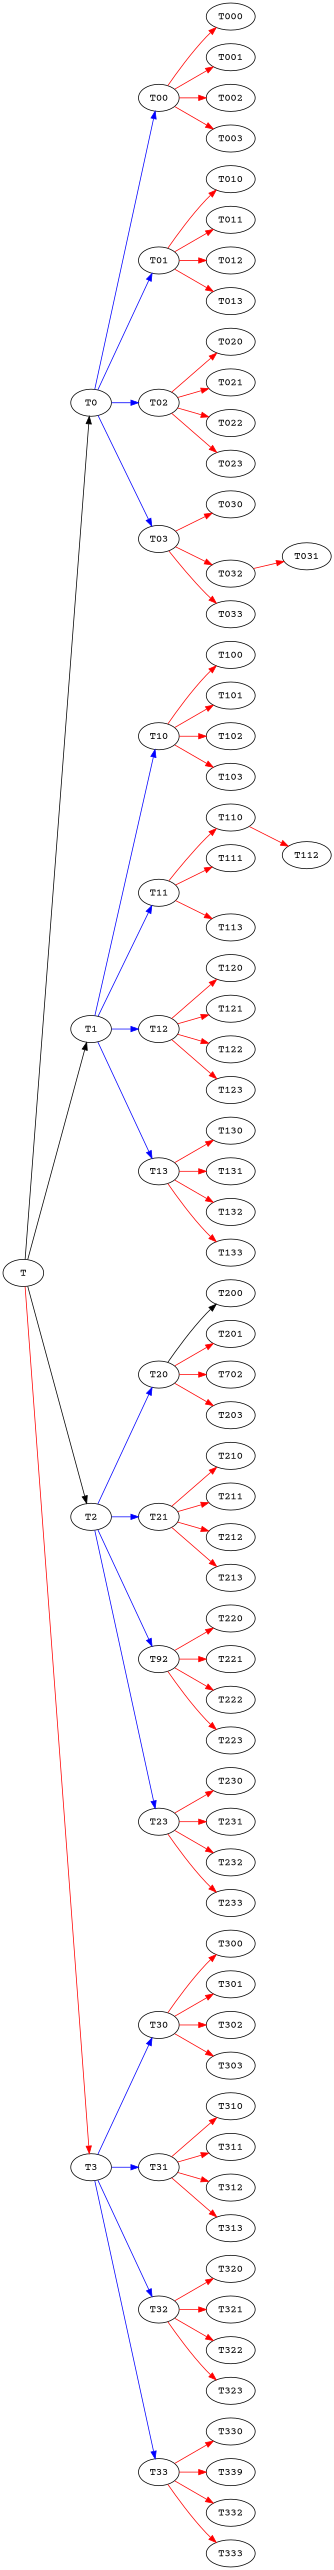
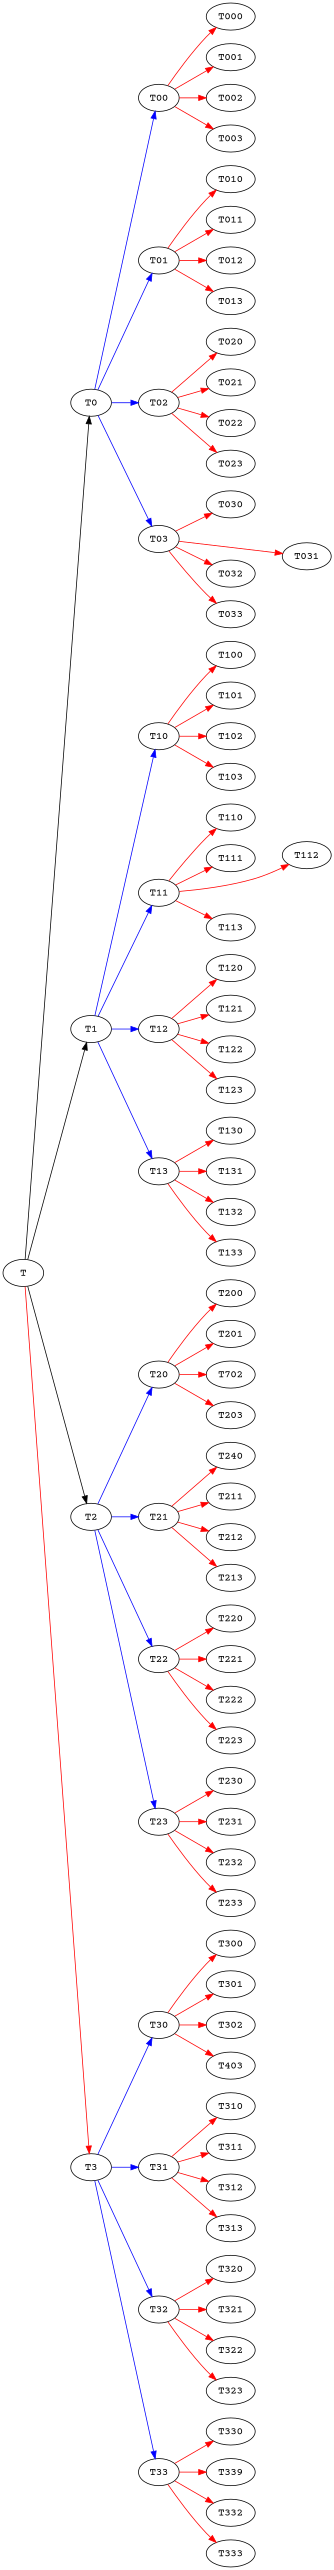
edge "T032" -> "T031": now "T03" -> "T031"
edge "T110" -> "T112": now "T11" -> "T112"
edge "T20" -> "T200": color black -> red
node "T210": label "T210" -> "T240"
node "T92": label "T92" -> "T22"
node "T303": label "T303" -> "T403"
